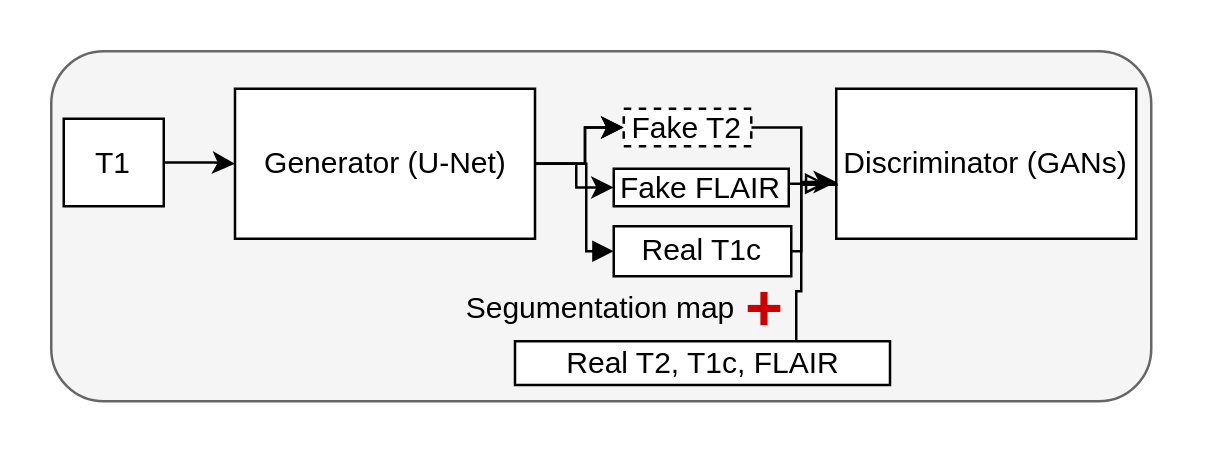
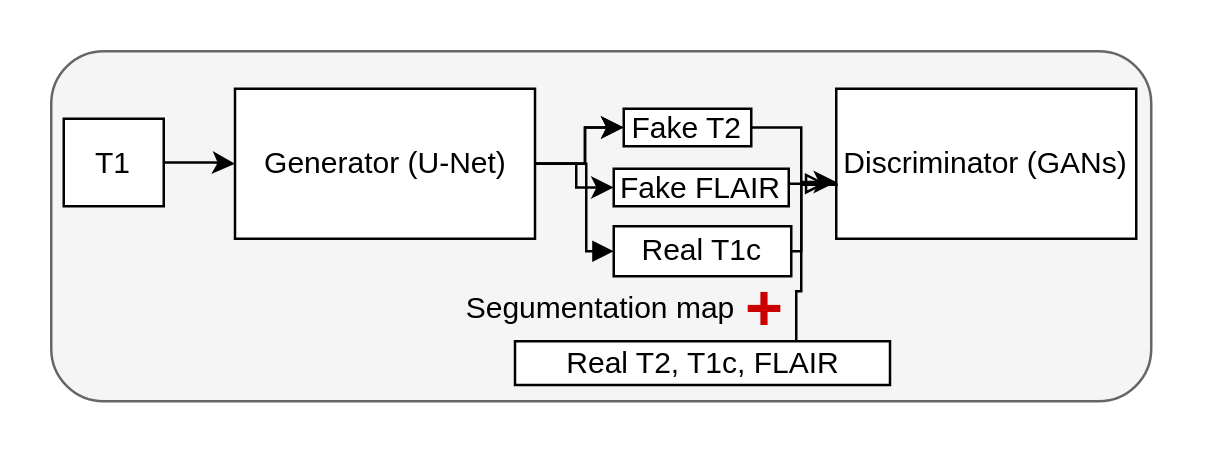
node "Fake T2": style dashed -> solid
